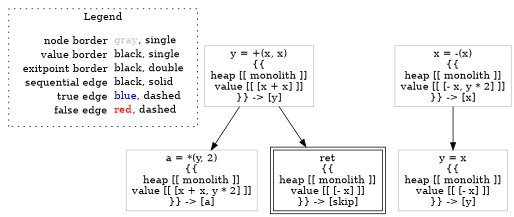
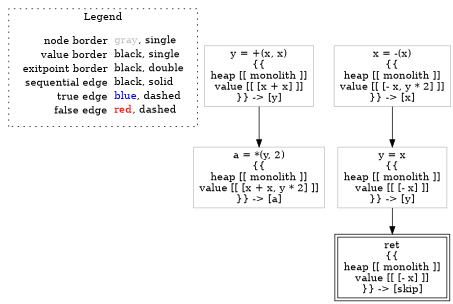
edge "y = +(x, x)" -> "ret": now "y = x" -> "ret"
